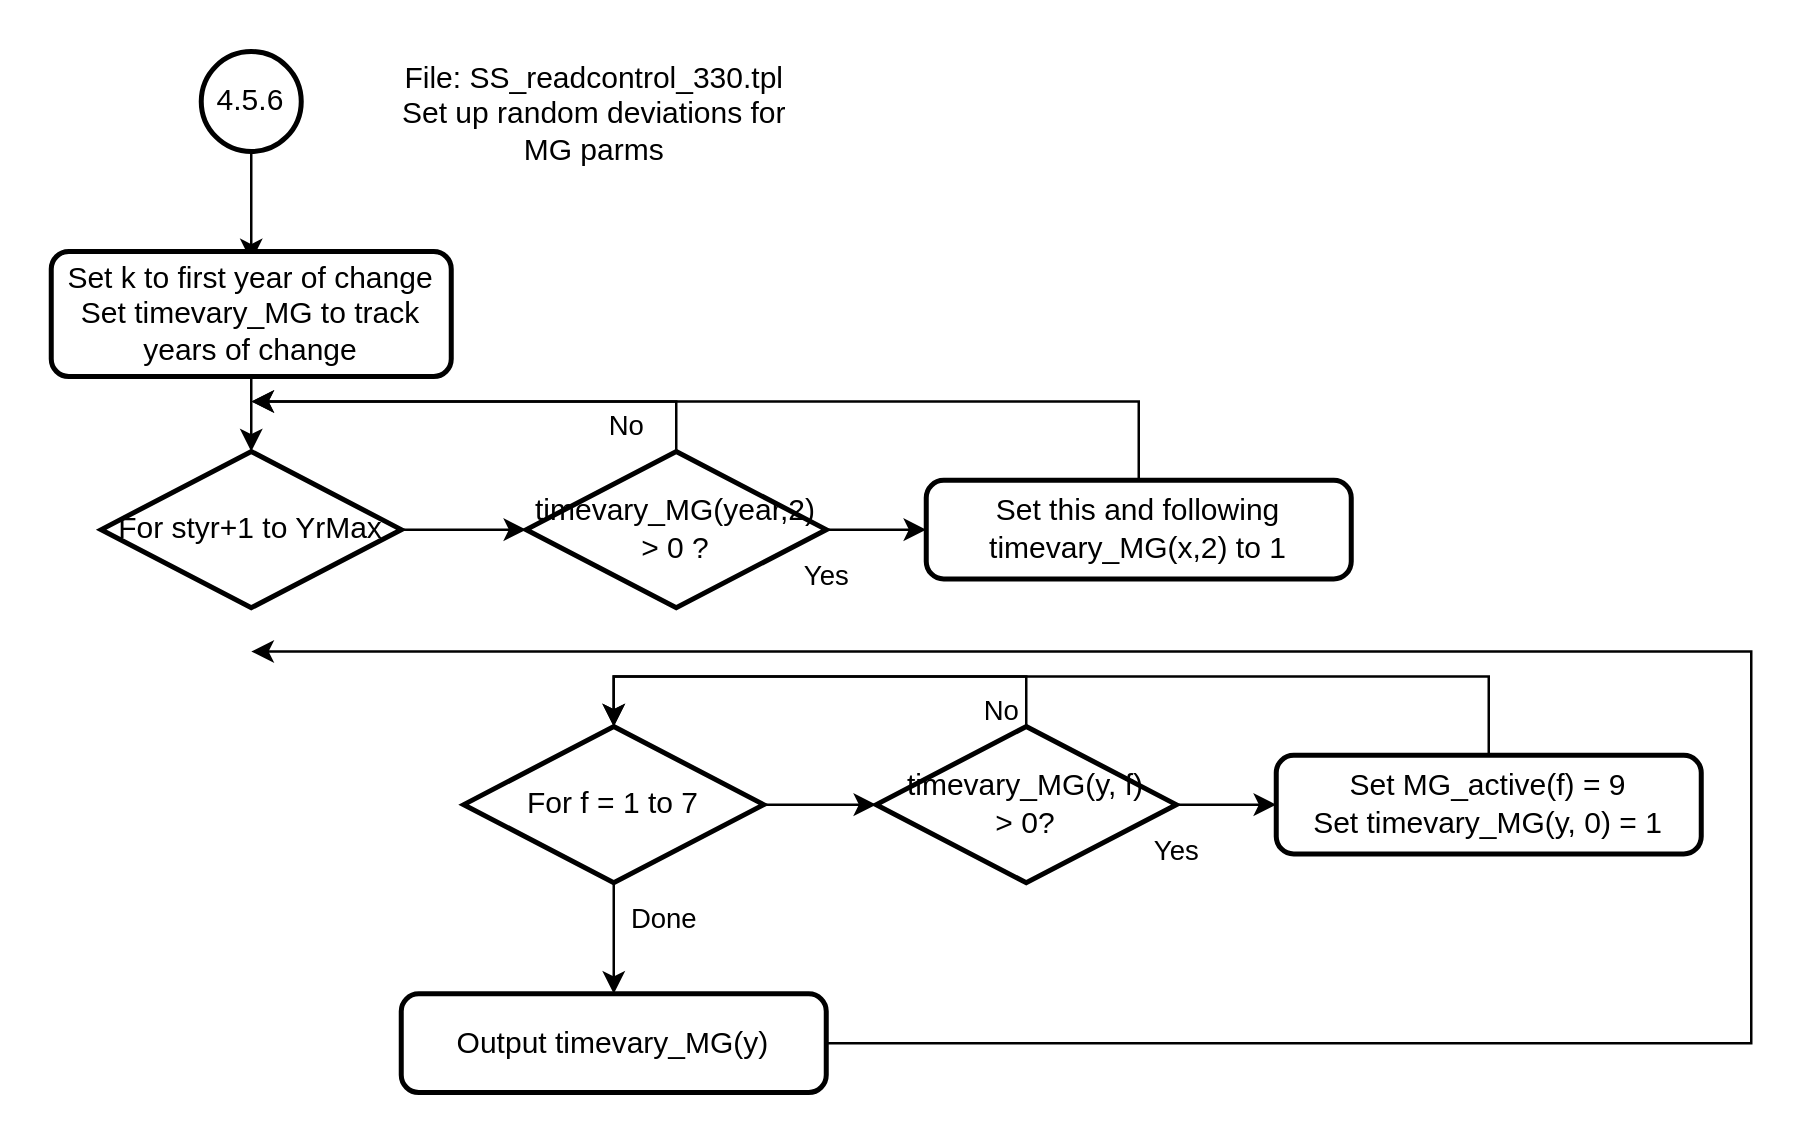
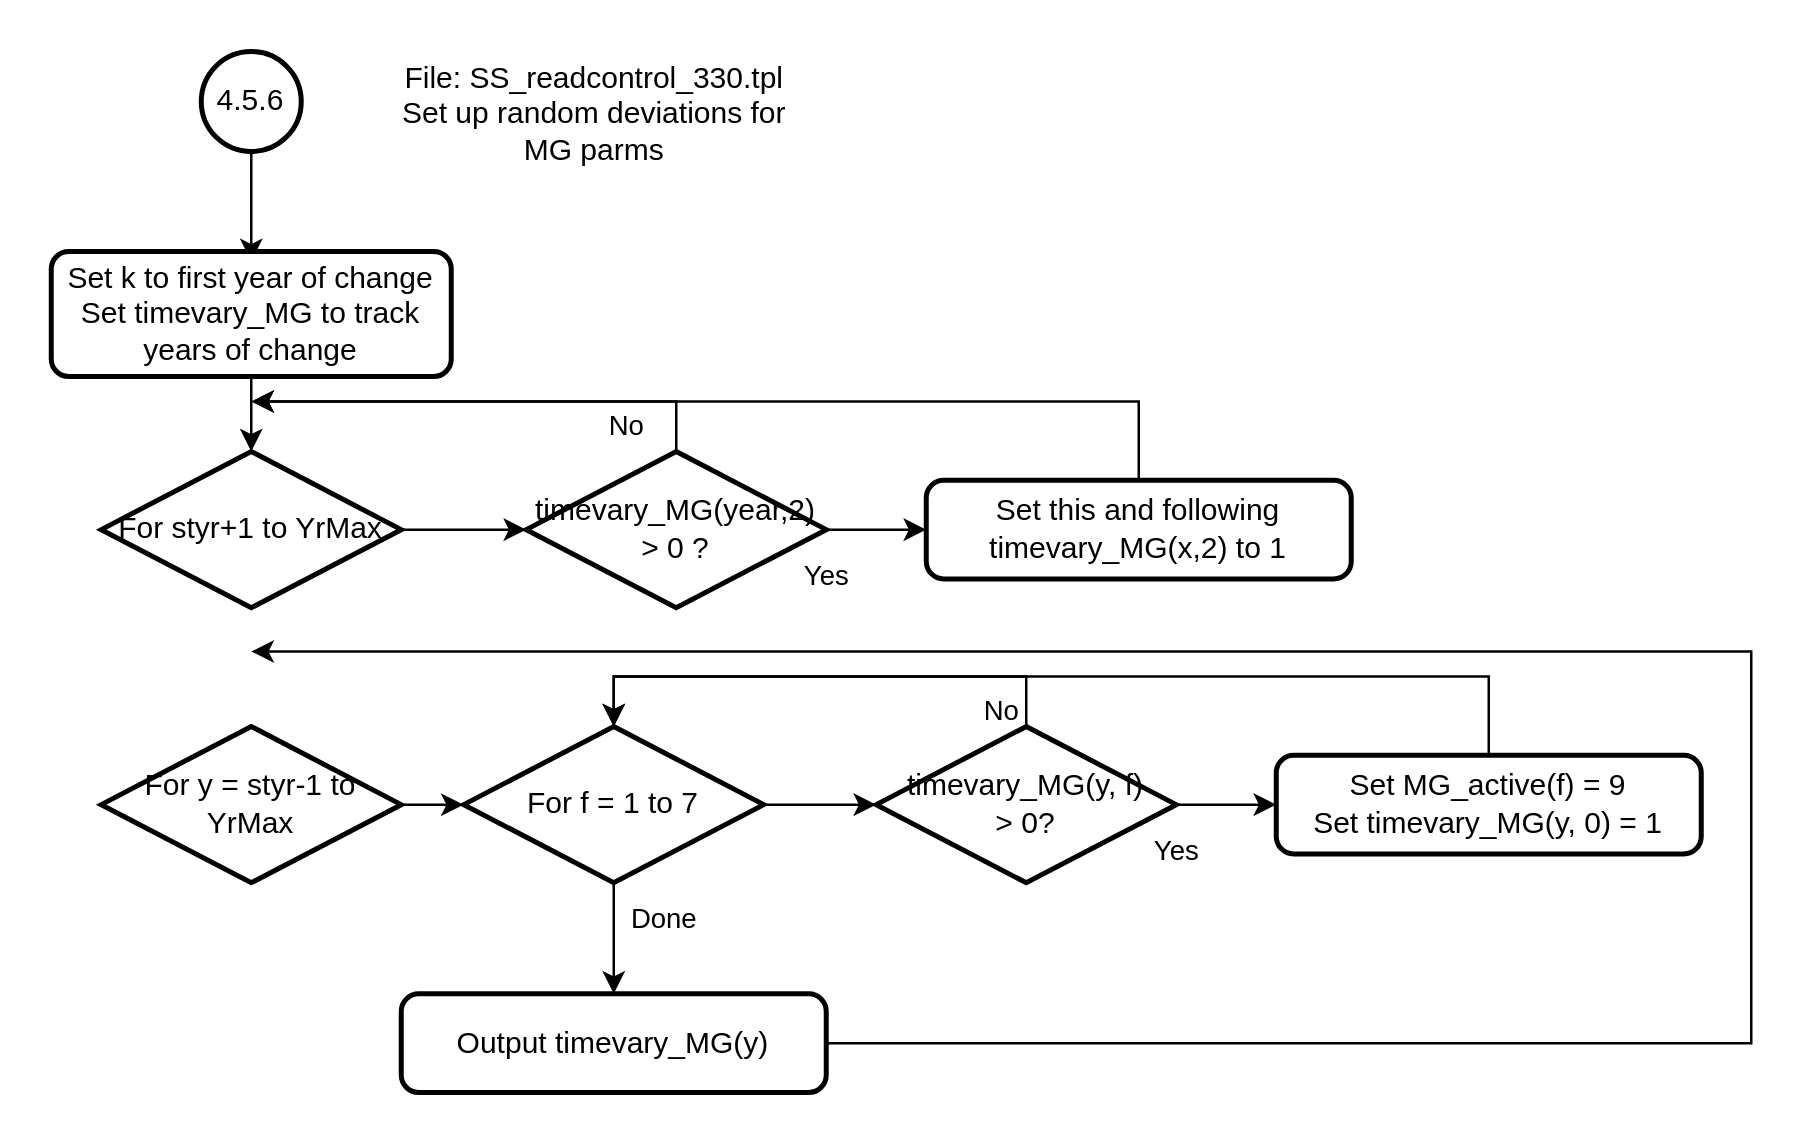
node "For y = styr-1 to YrMax": added
edge "For y = styr-1 to YrMax" -> "For f = 1 to 7": added
